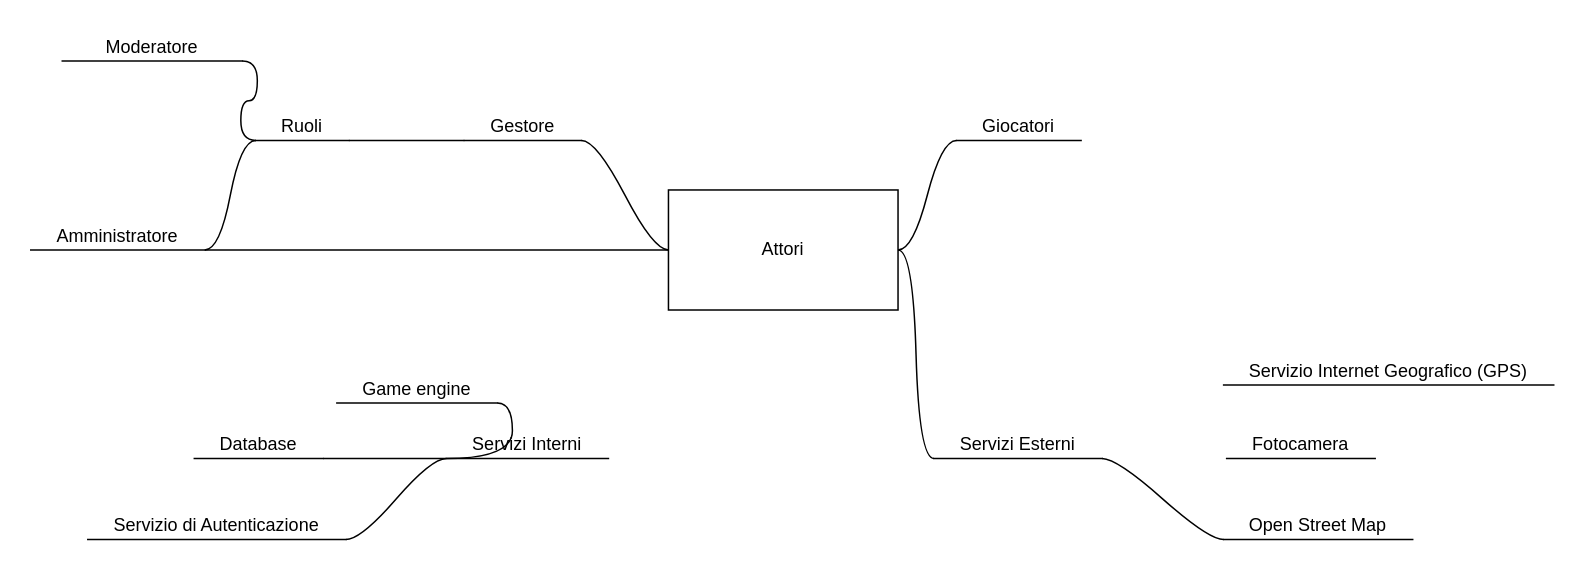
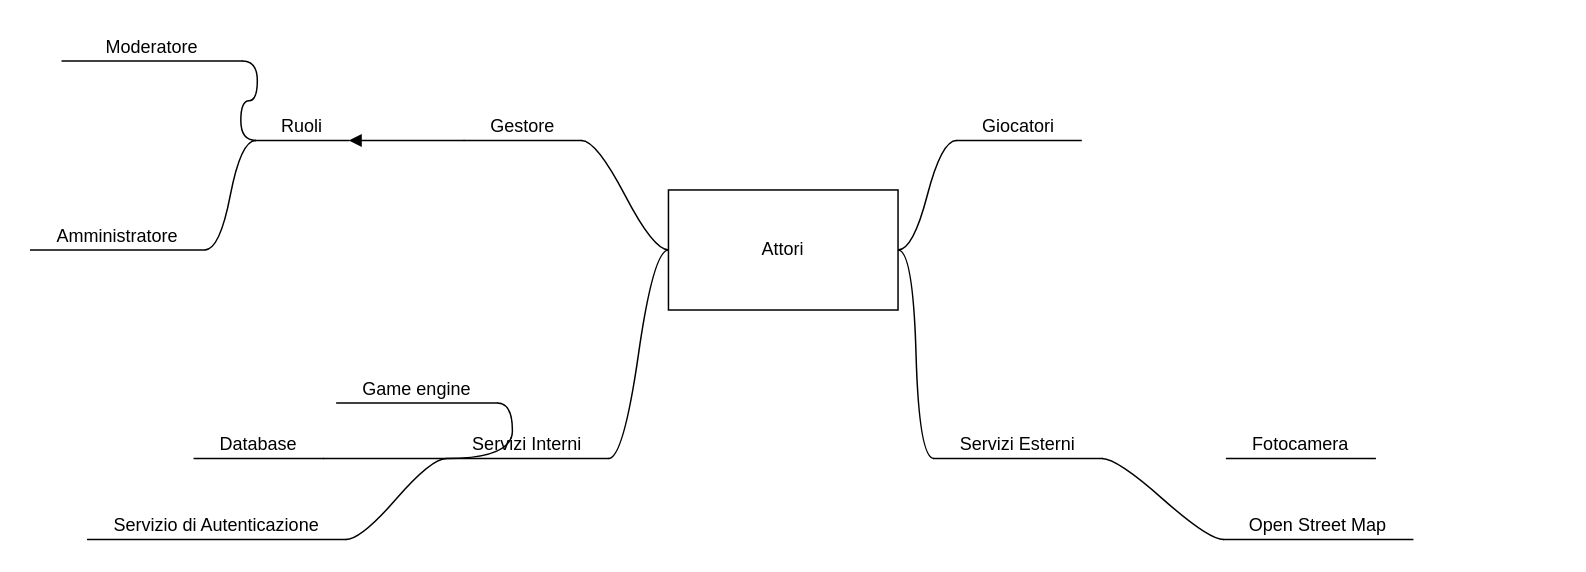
edge "Ruoli" -- "Gestore": arrowhead none -> block
edge "Amministratore" -- "Attori": now "Servizi Interni" -- "Attori"
node "Servizio Internet Geografico (GPS)": removed
